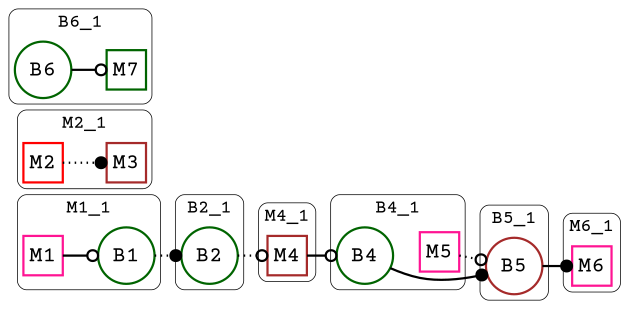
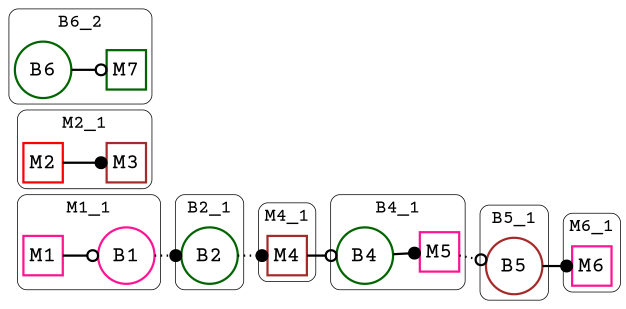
cluster "B6_1": label "B6_1" -> "B6_2"
edge "M2" -> "M3": style dotted -> solid
node "B1": color darkgreen -> deeppink
edge "B2" -> "M4": arrowhead odot -> dot
edge "B4" -> "B5": now "B4" -> "M5"
